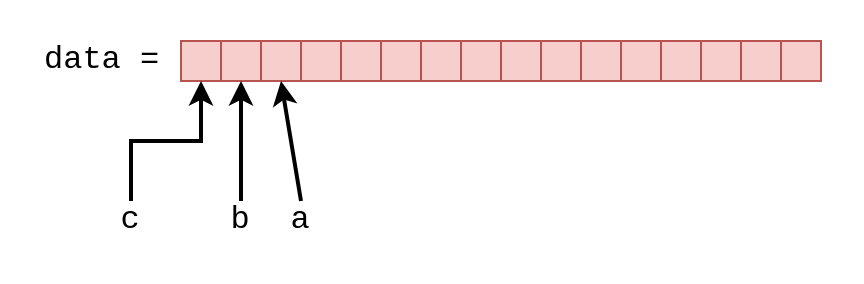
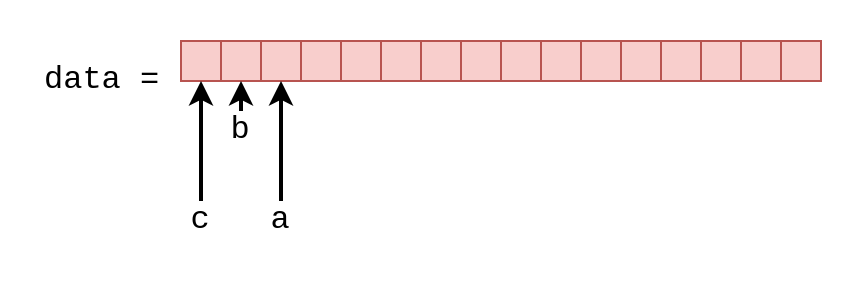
node "data =": moved (101, 61) -> (101, 81)
node "c": moved (131, 221) -> (201, 221)
node "b": moved (241, 221) -> (241, 131)
node "a": moved (301, 221) -> (281, 221)
